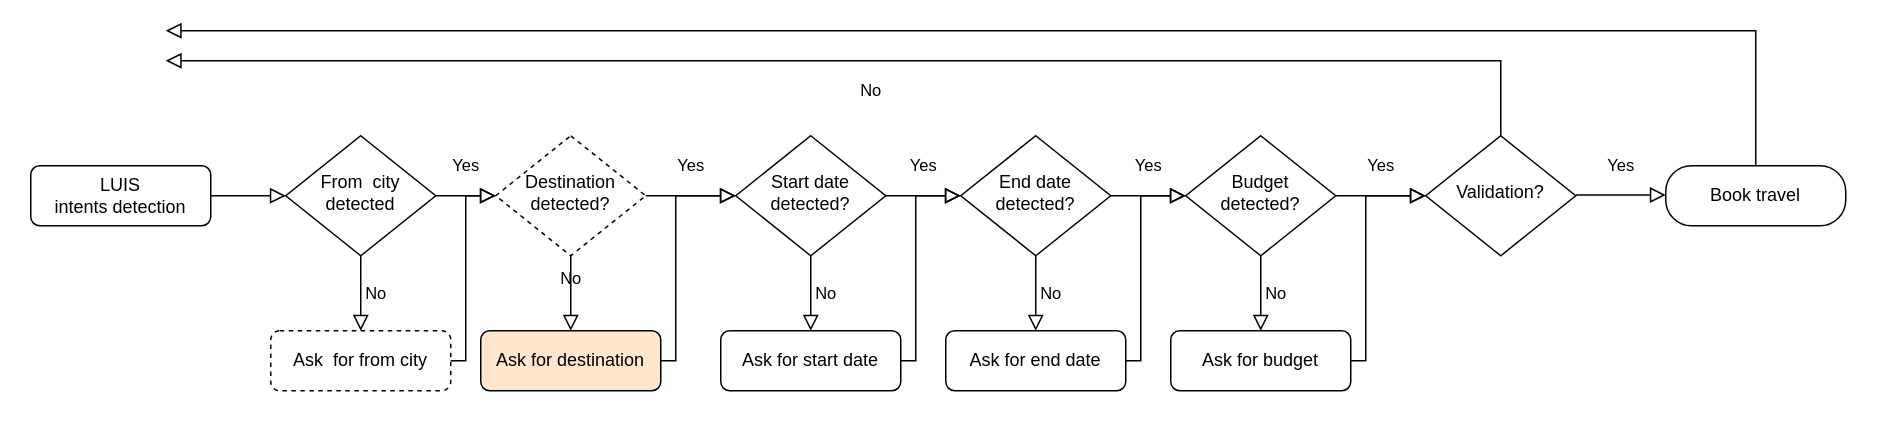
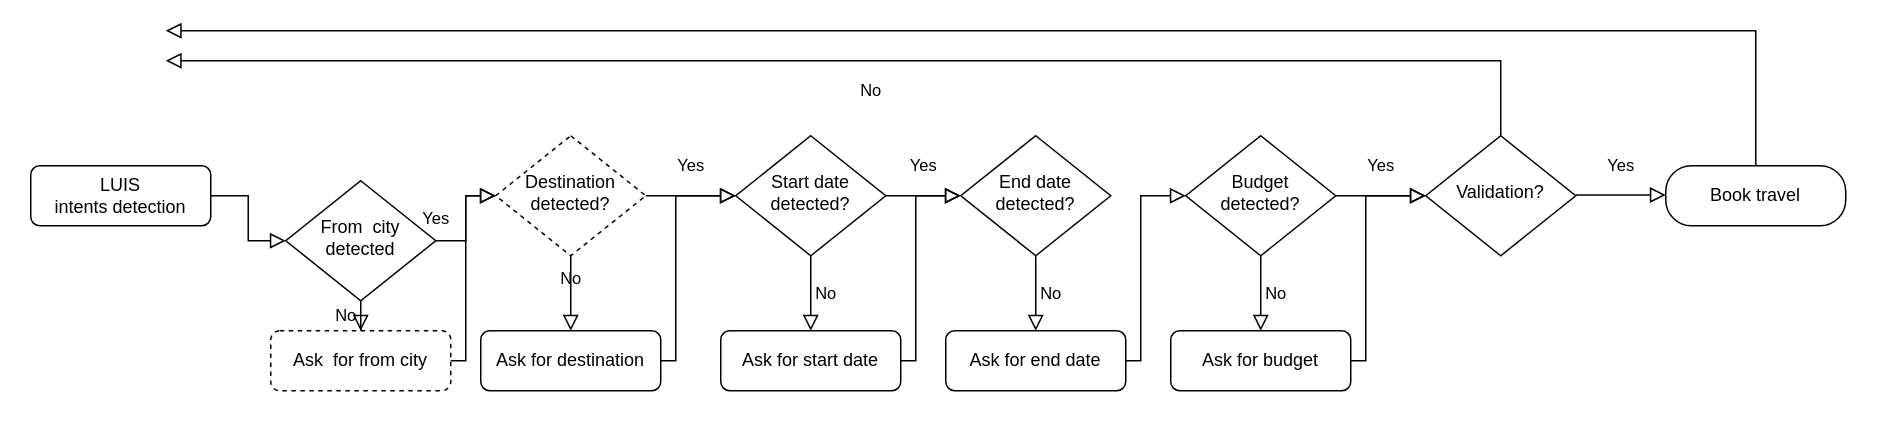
node "From city detected": moved (361, 196) -> (361, 241)
edge "End date detected?" -> "Budget detected?": removed, label "Yes"
node "Ask for destination": fillcolor #ffe6cc -> #ffffff
